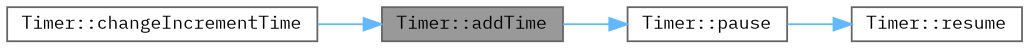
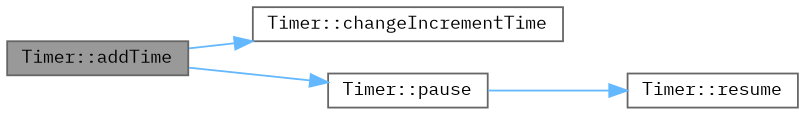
edge "Timer::changeIncrementTime" -> "Timer::addTime": reversed
